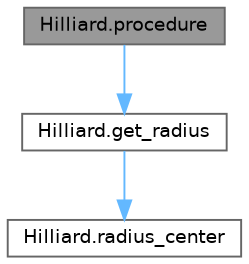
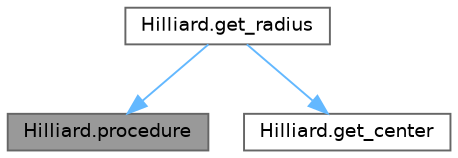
edge "Hilliard.procedure" -> "Hilliard.get_radius": reversed
node "Hilliard.radius_center": label "Hilliard.radius_center" -> "Hilliard.get_center"
